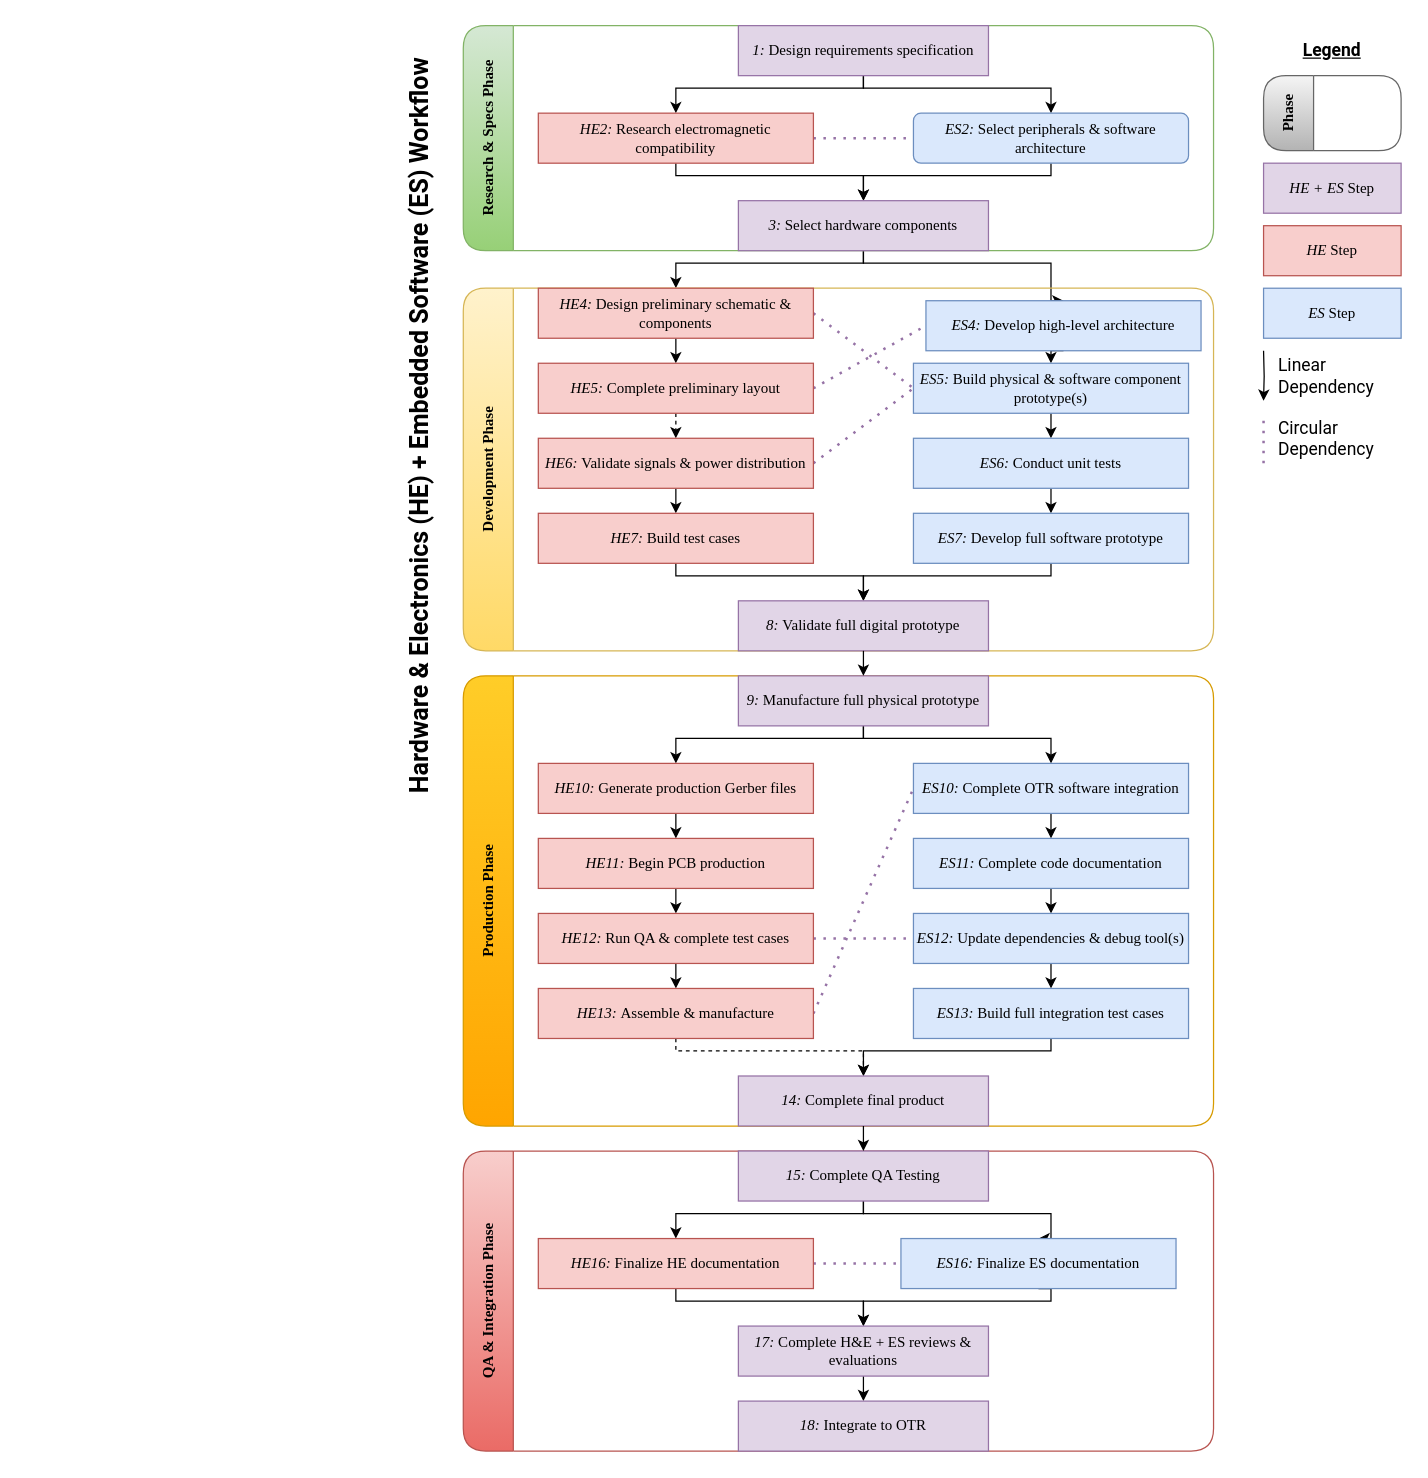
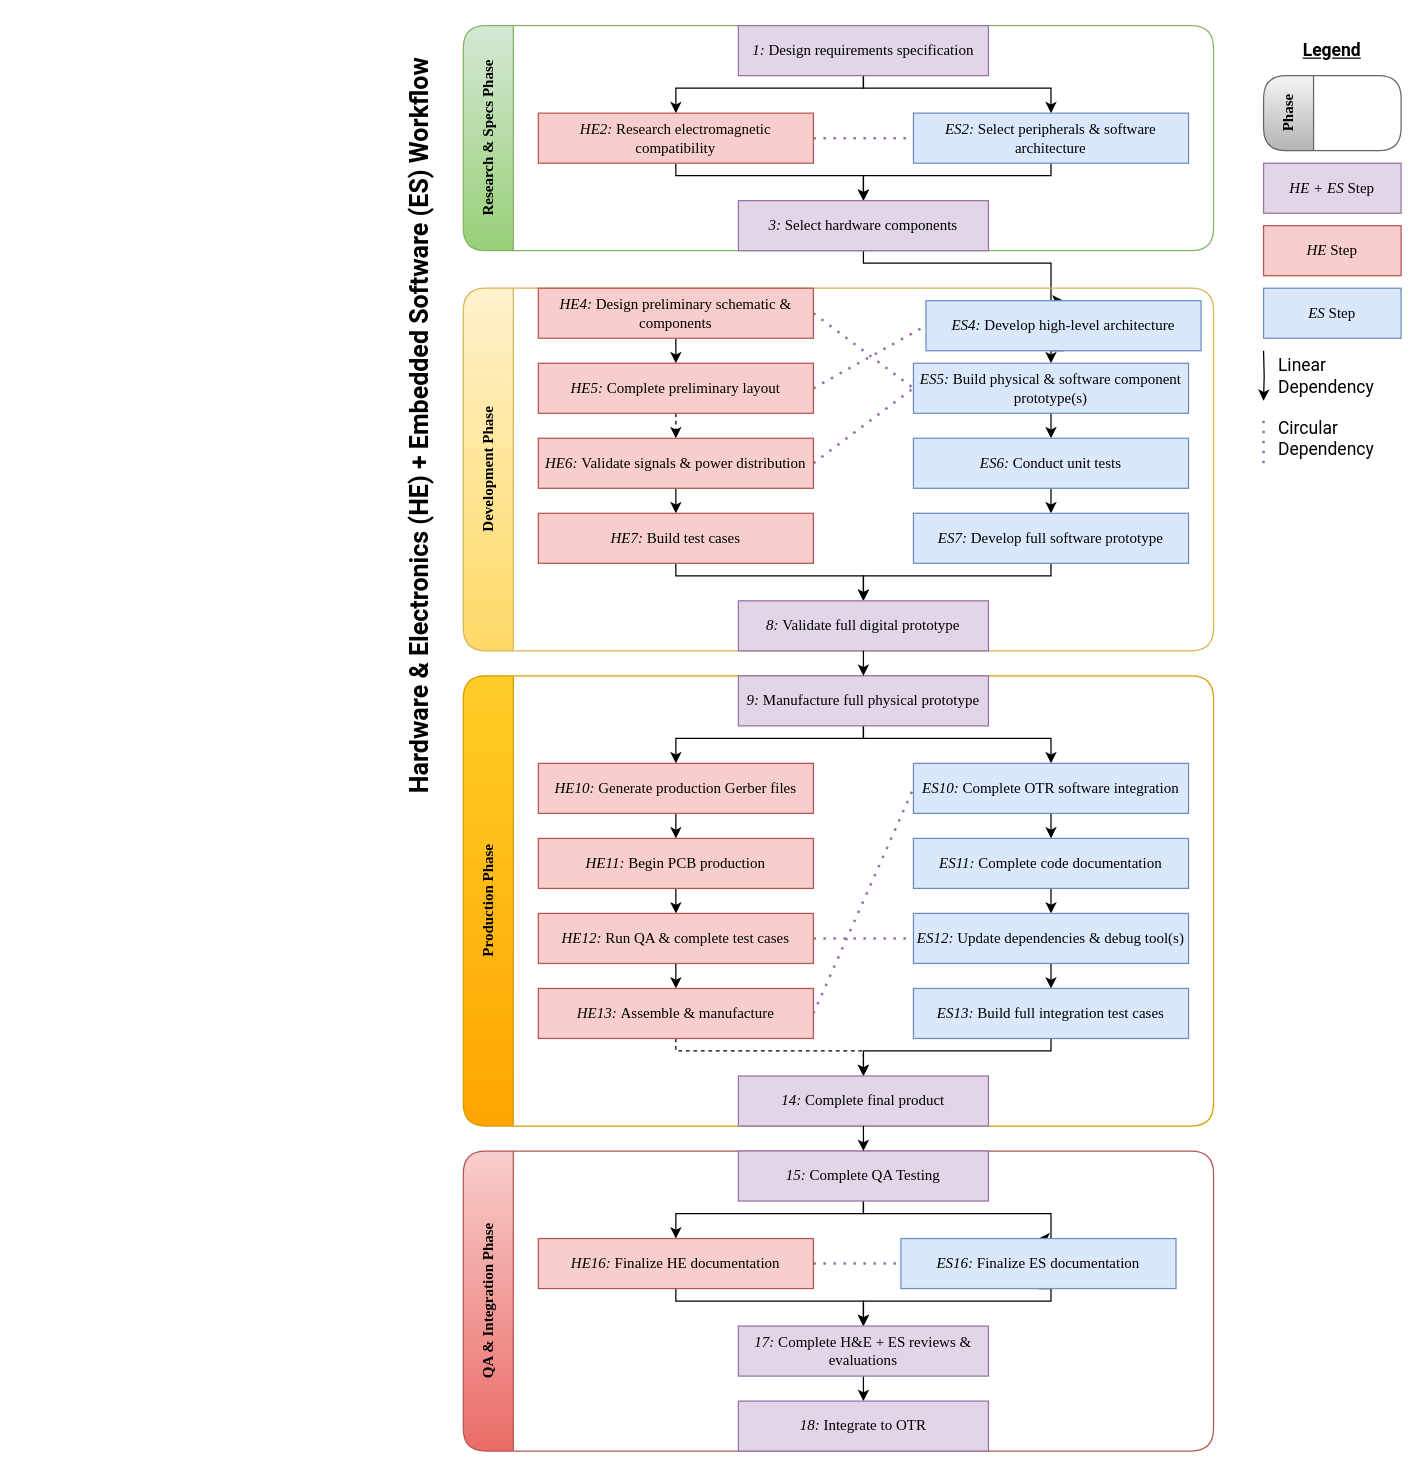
node "ES2: Select peripherals & software architecture": shape rounded rectangle -> rectangle
edge "3: Select hardware components" -> "HE4: Design preliminary schematic & components": removed
